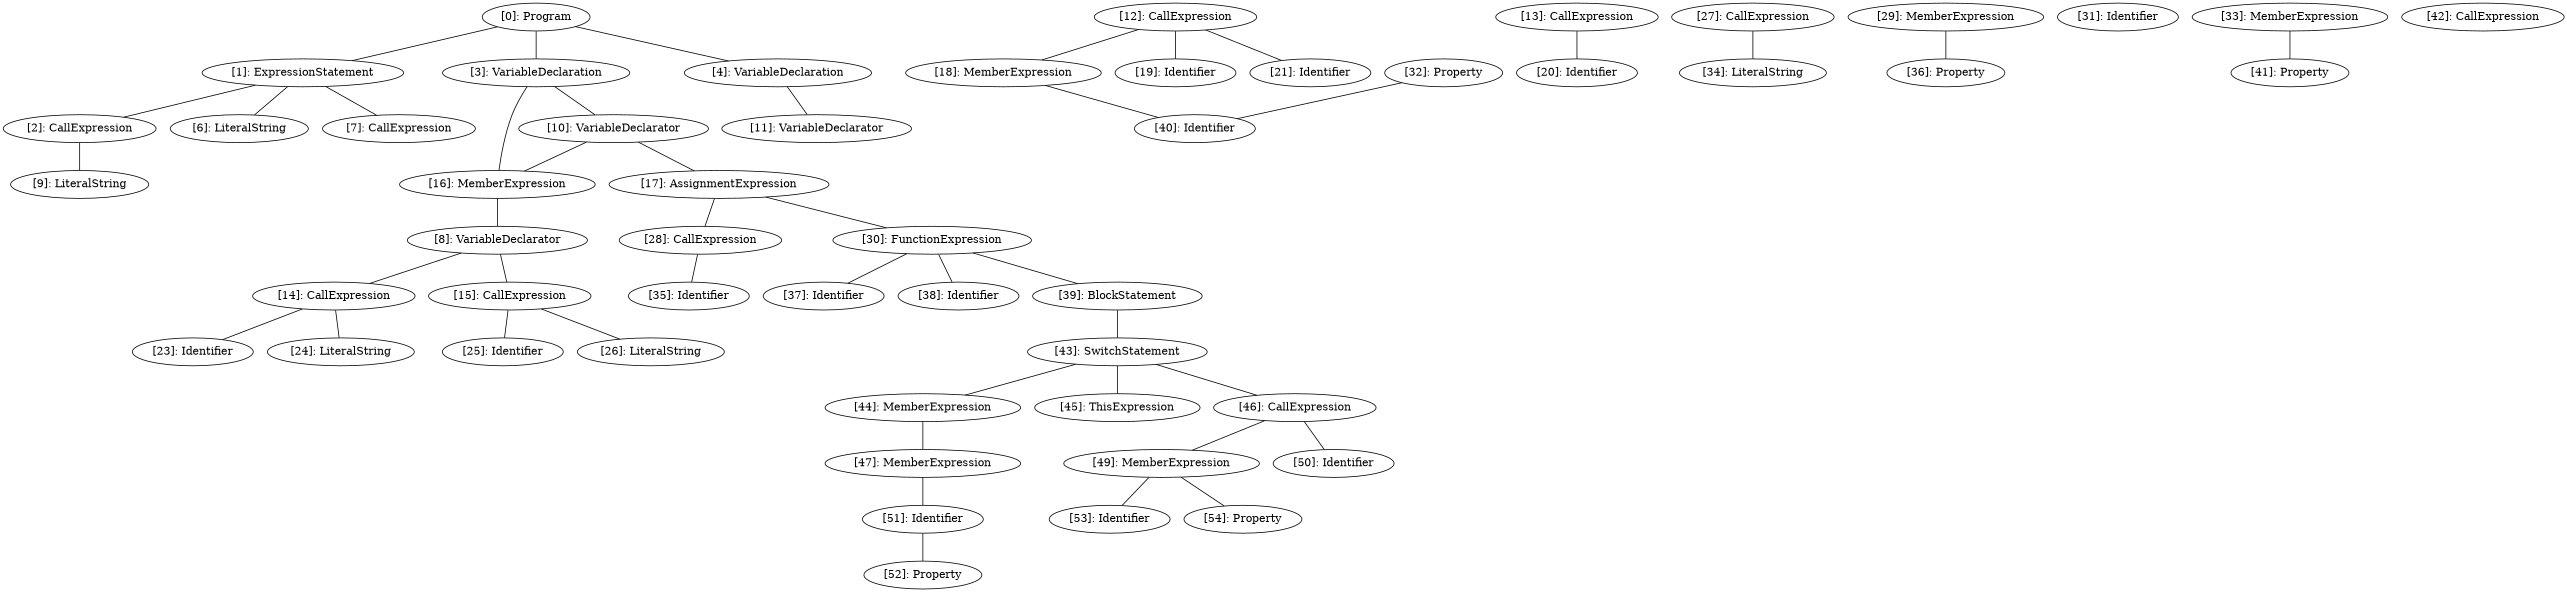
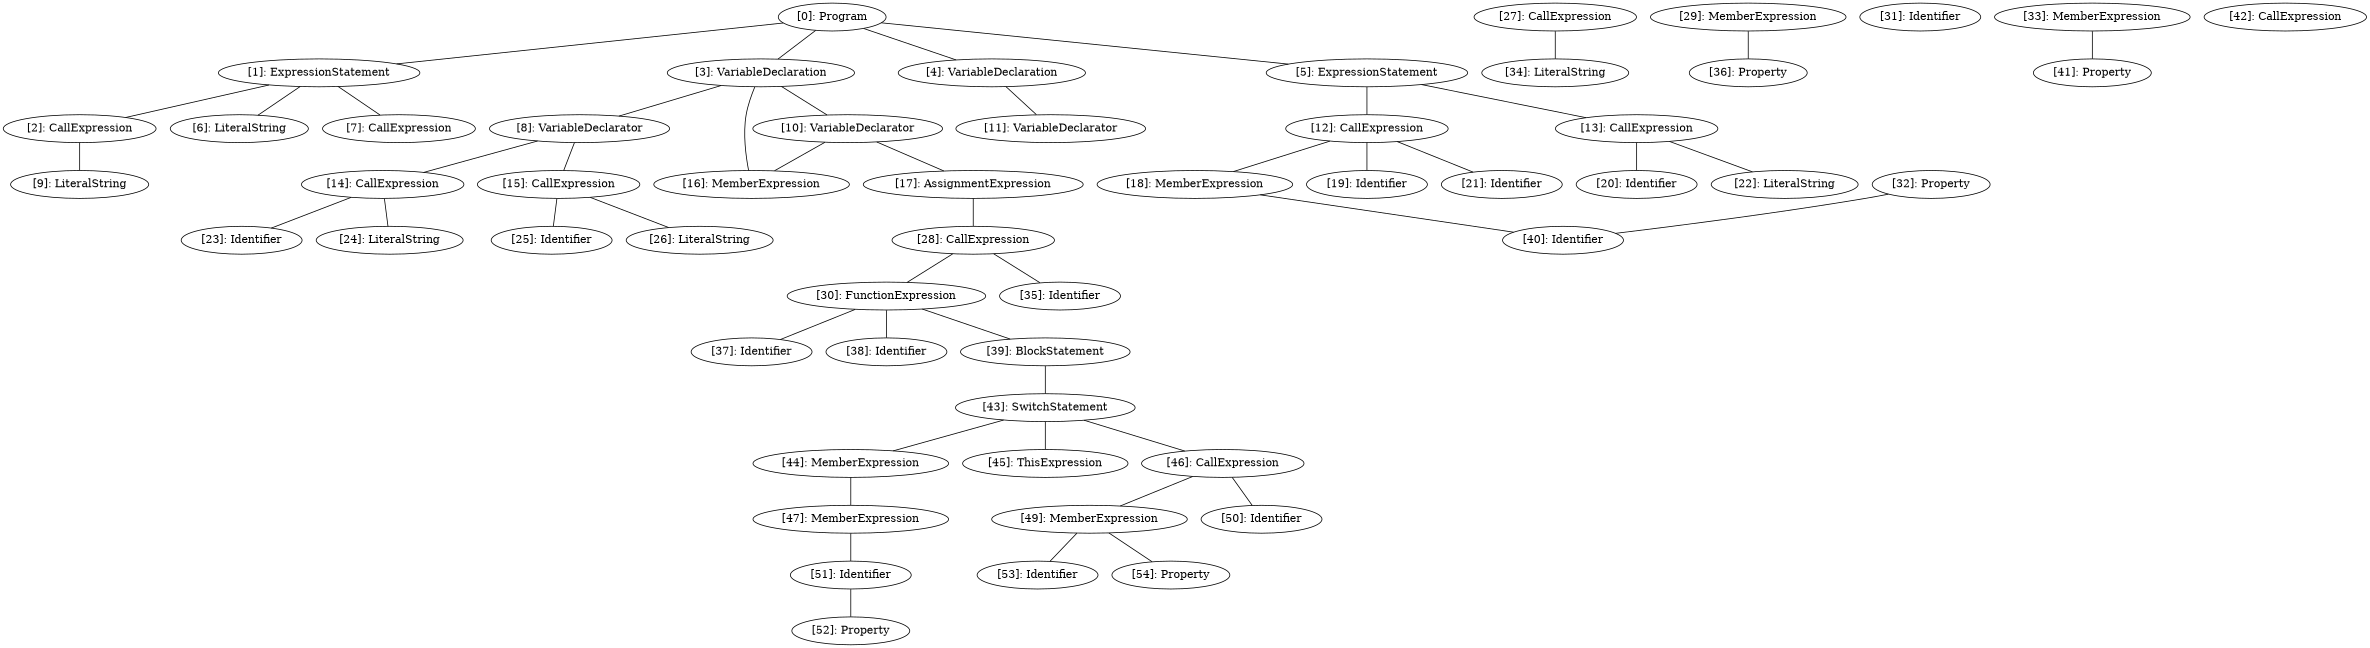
node "[5]: ExpressionStatement": added
node "[22]: LiteralString": added
edge "[16]: MemberExpression" -- "[8]: VariableDeclarator": now "[3]: VariableDeclaration" -- "[8]: VariableDeclarator"
edge "[17]: AssignmentExpression" -- "[30]: FunctionExpression": now "[28]: CallExpression" -- "[30]: FunctionExpression"
